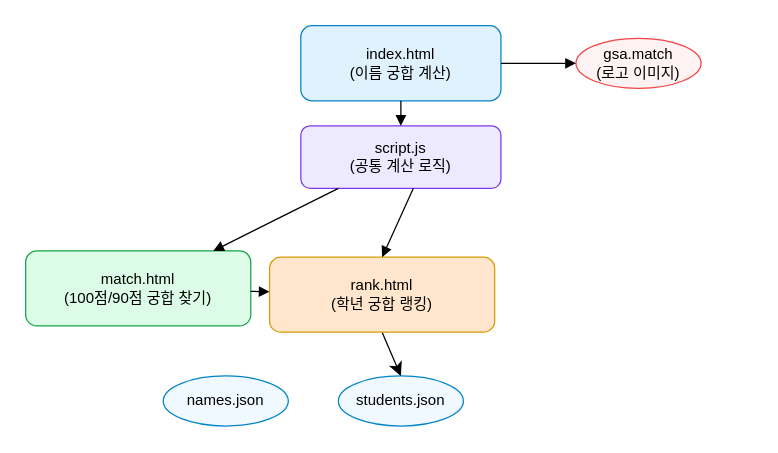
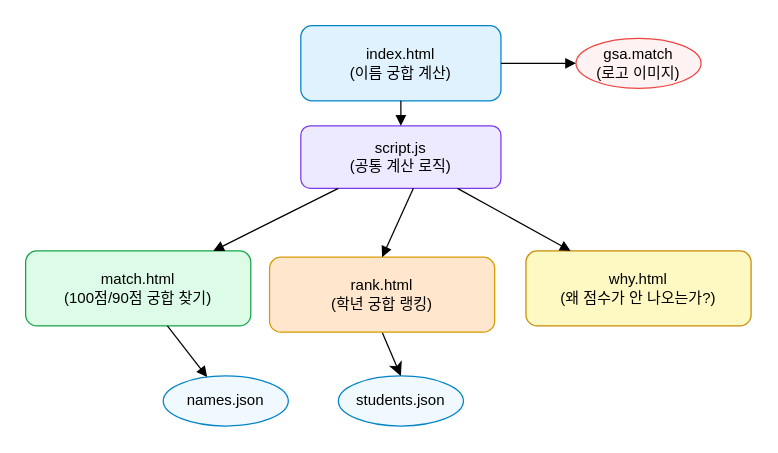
edge "script.js (공통 계산 로직)" -> "why.html (왜 점수가 안 나오는가?)": added
node "why.html (왜 점수가 안 나오는가?)": added
edge "match.html (100점/90점 궁합 찾기)" -> "rank.html (학년 궁합 랭킹)": now "match.html (100점/90점 궁합 찾기)" -> "names.json"
